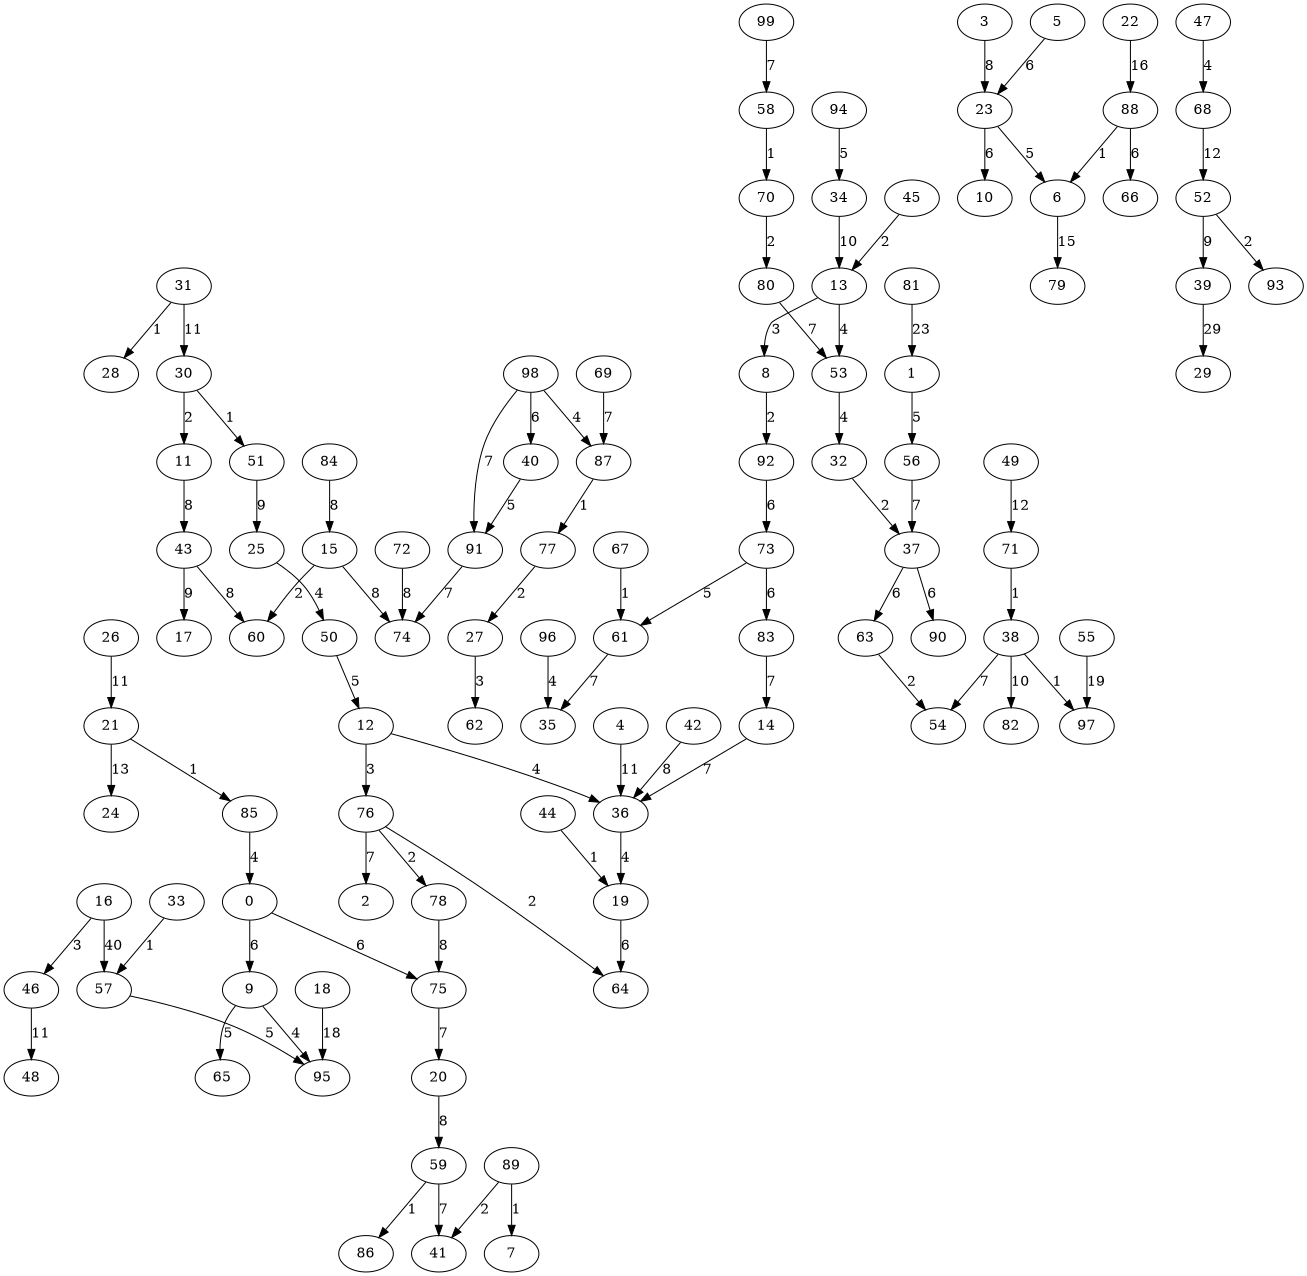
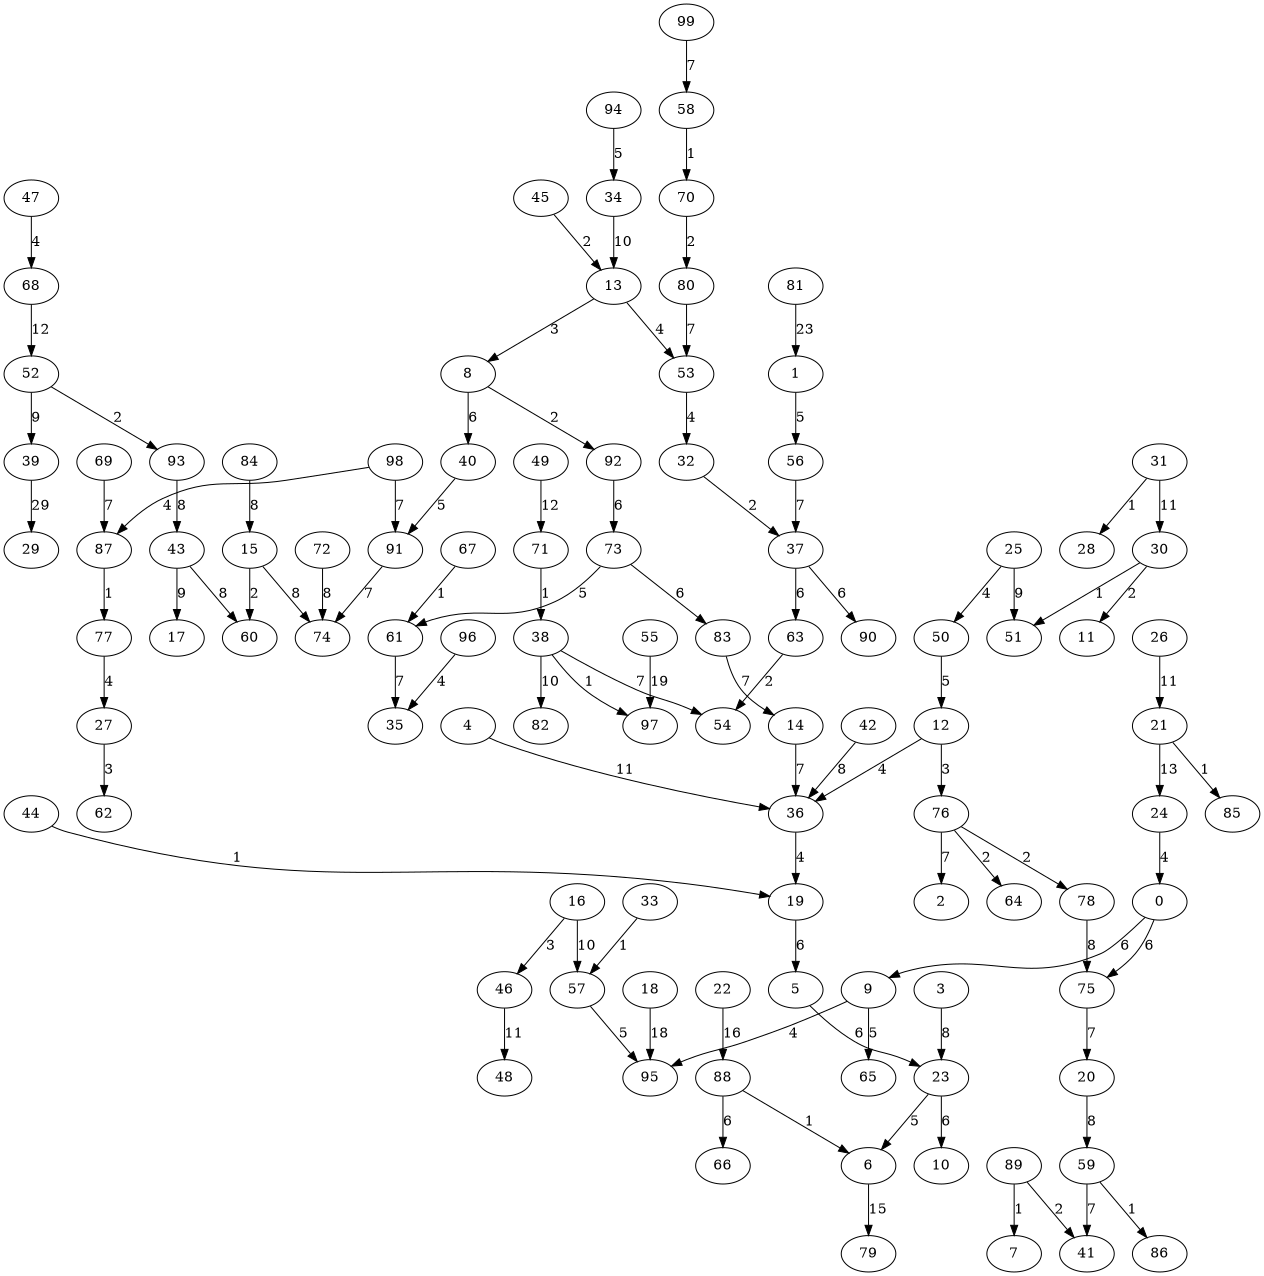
edge "98" -> "40": now "8" -> "40"
edge "11" -> "43": now "93" -> "43"
edge "51" -> "25": reversed
edge "77" -> "27": label "2" -> "4"
edge "85" -> "0": now "24" -> "0"
edge "19" -> "64": now "19" -> "5"
edge "16" -> "57": label "40" -> "10"
